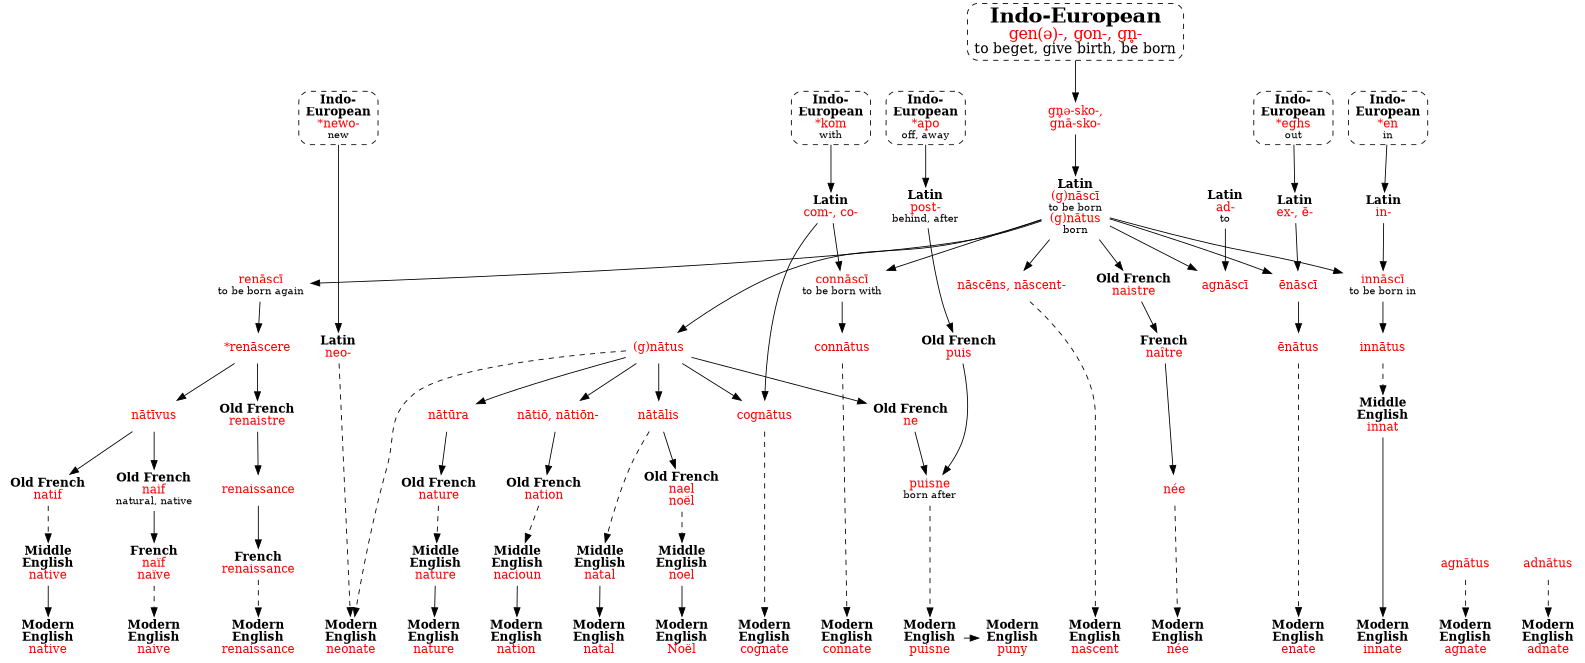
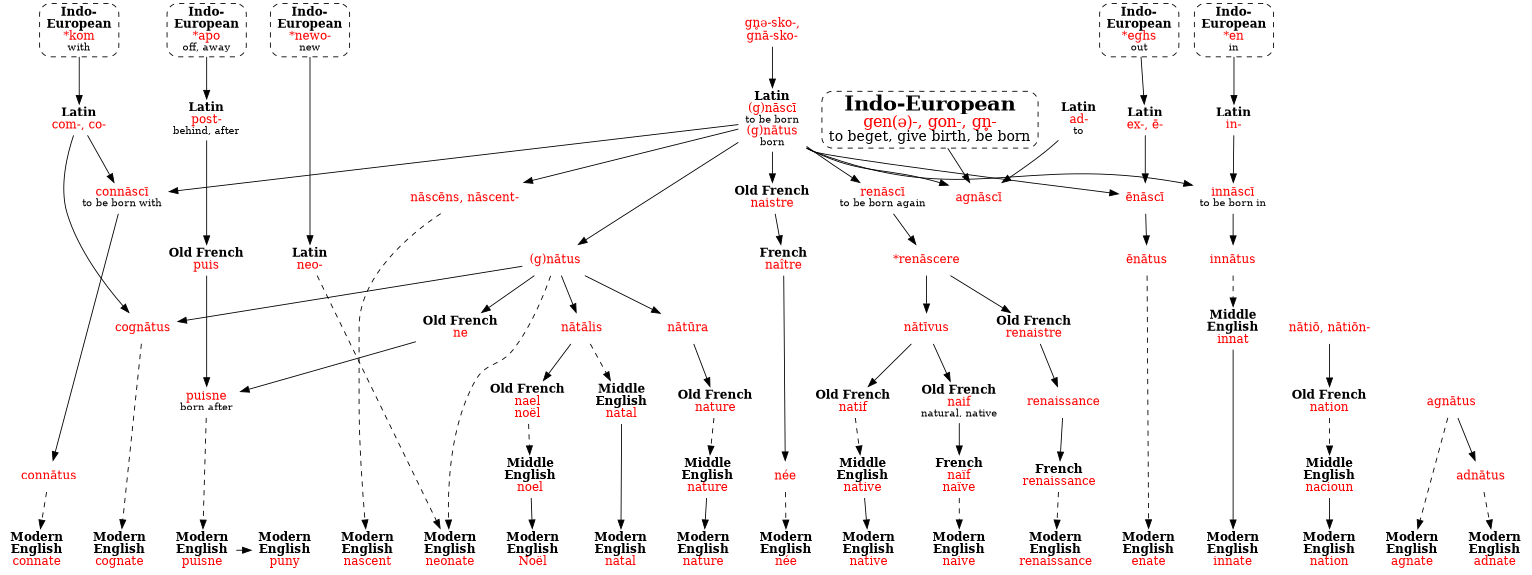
edge "Indo-European" -> "gn̥ə-sko-,": now "Indo-European" -> "agnāscī"
edge "(g)nātus" -> "nātiō, nātiōn-": removed
edge "agnātus" -> "adnātus": added
